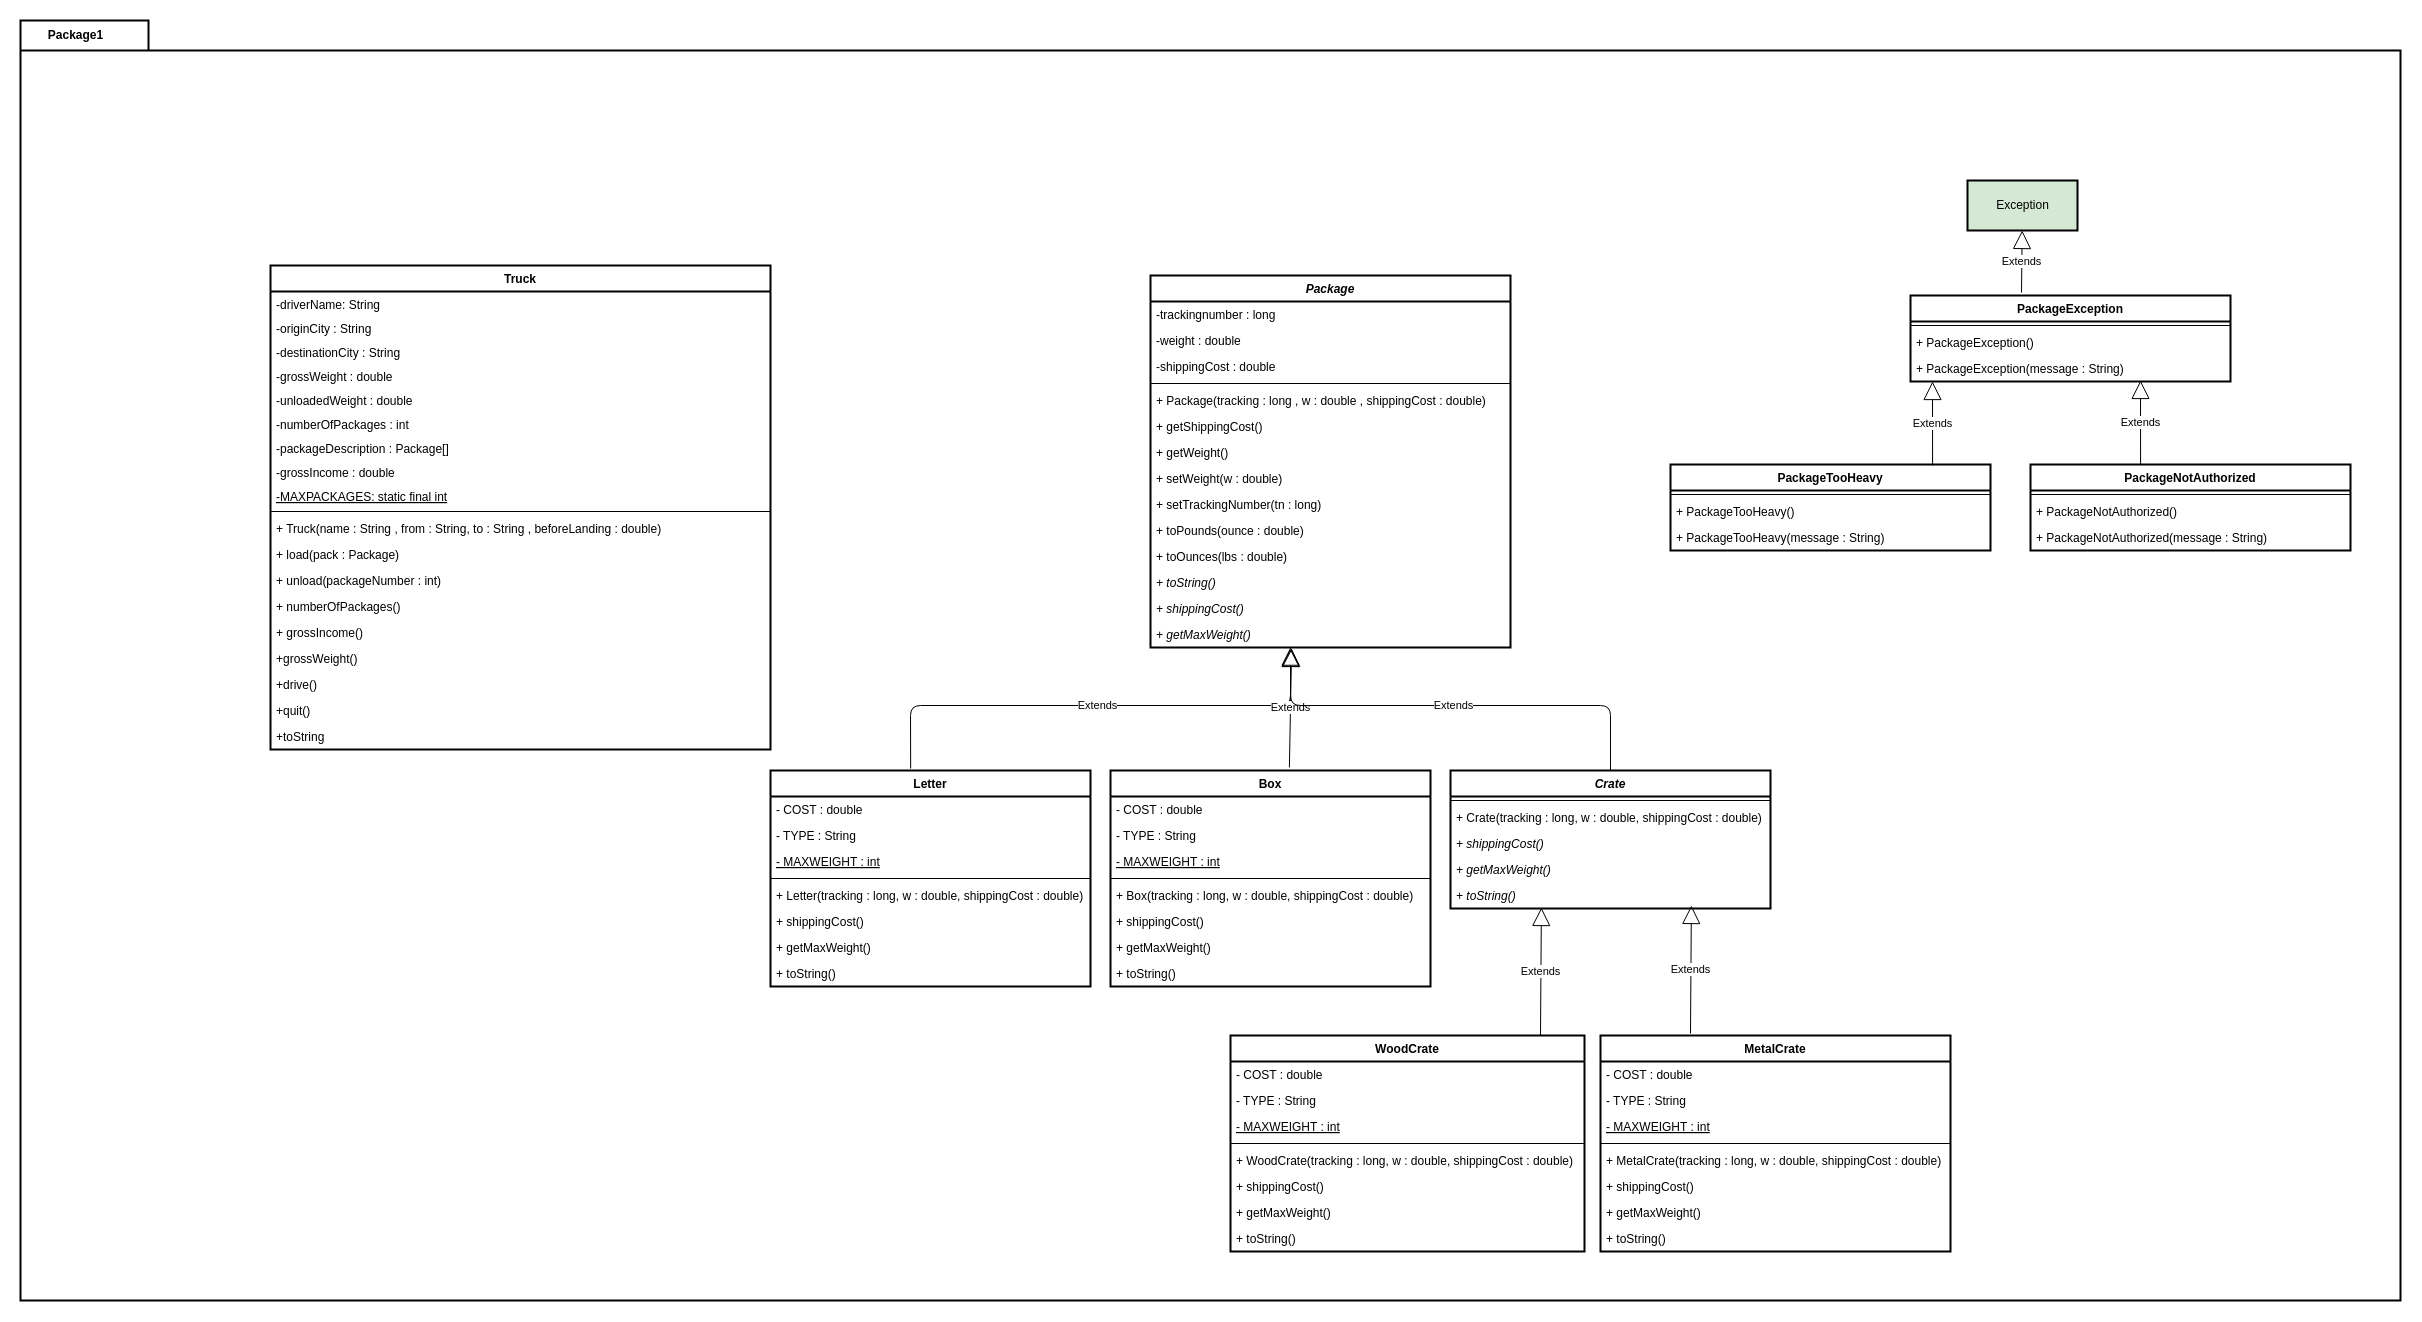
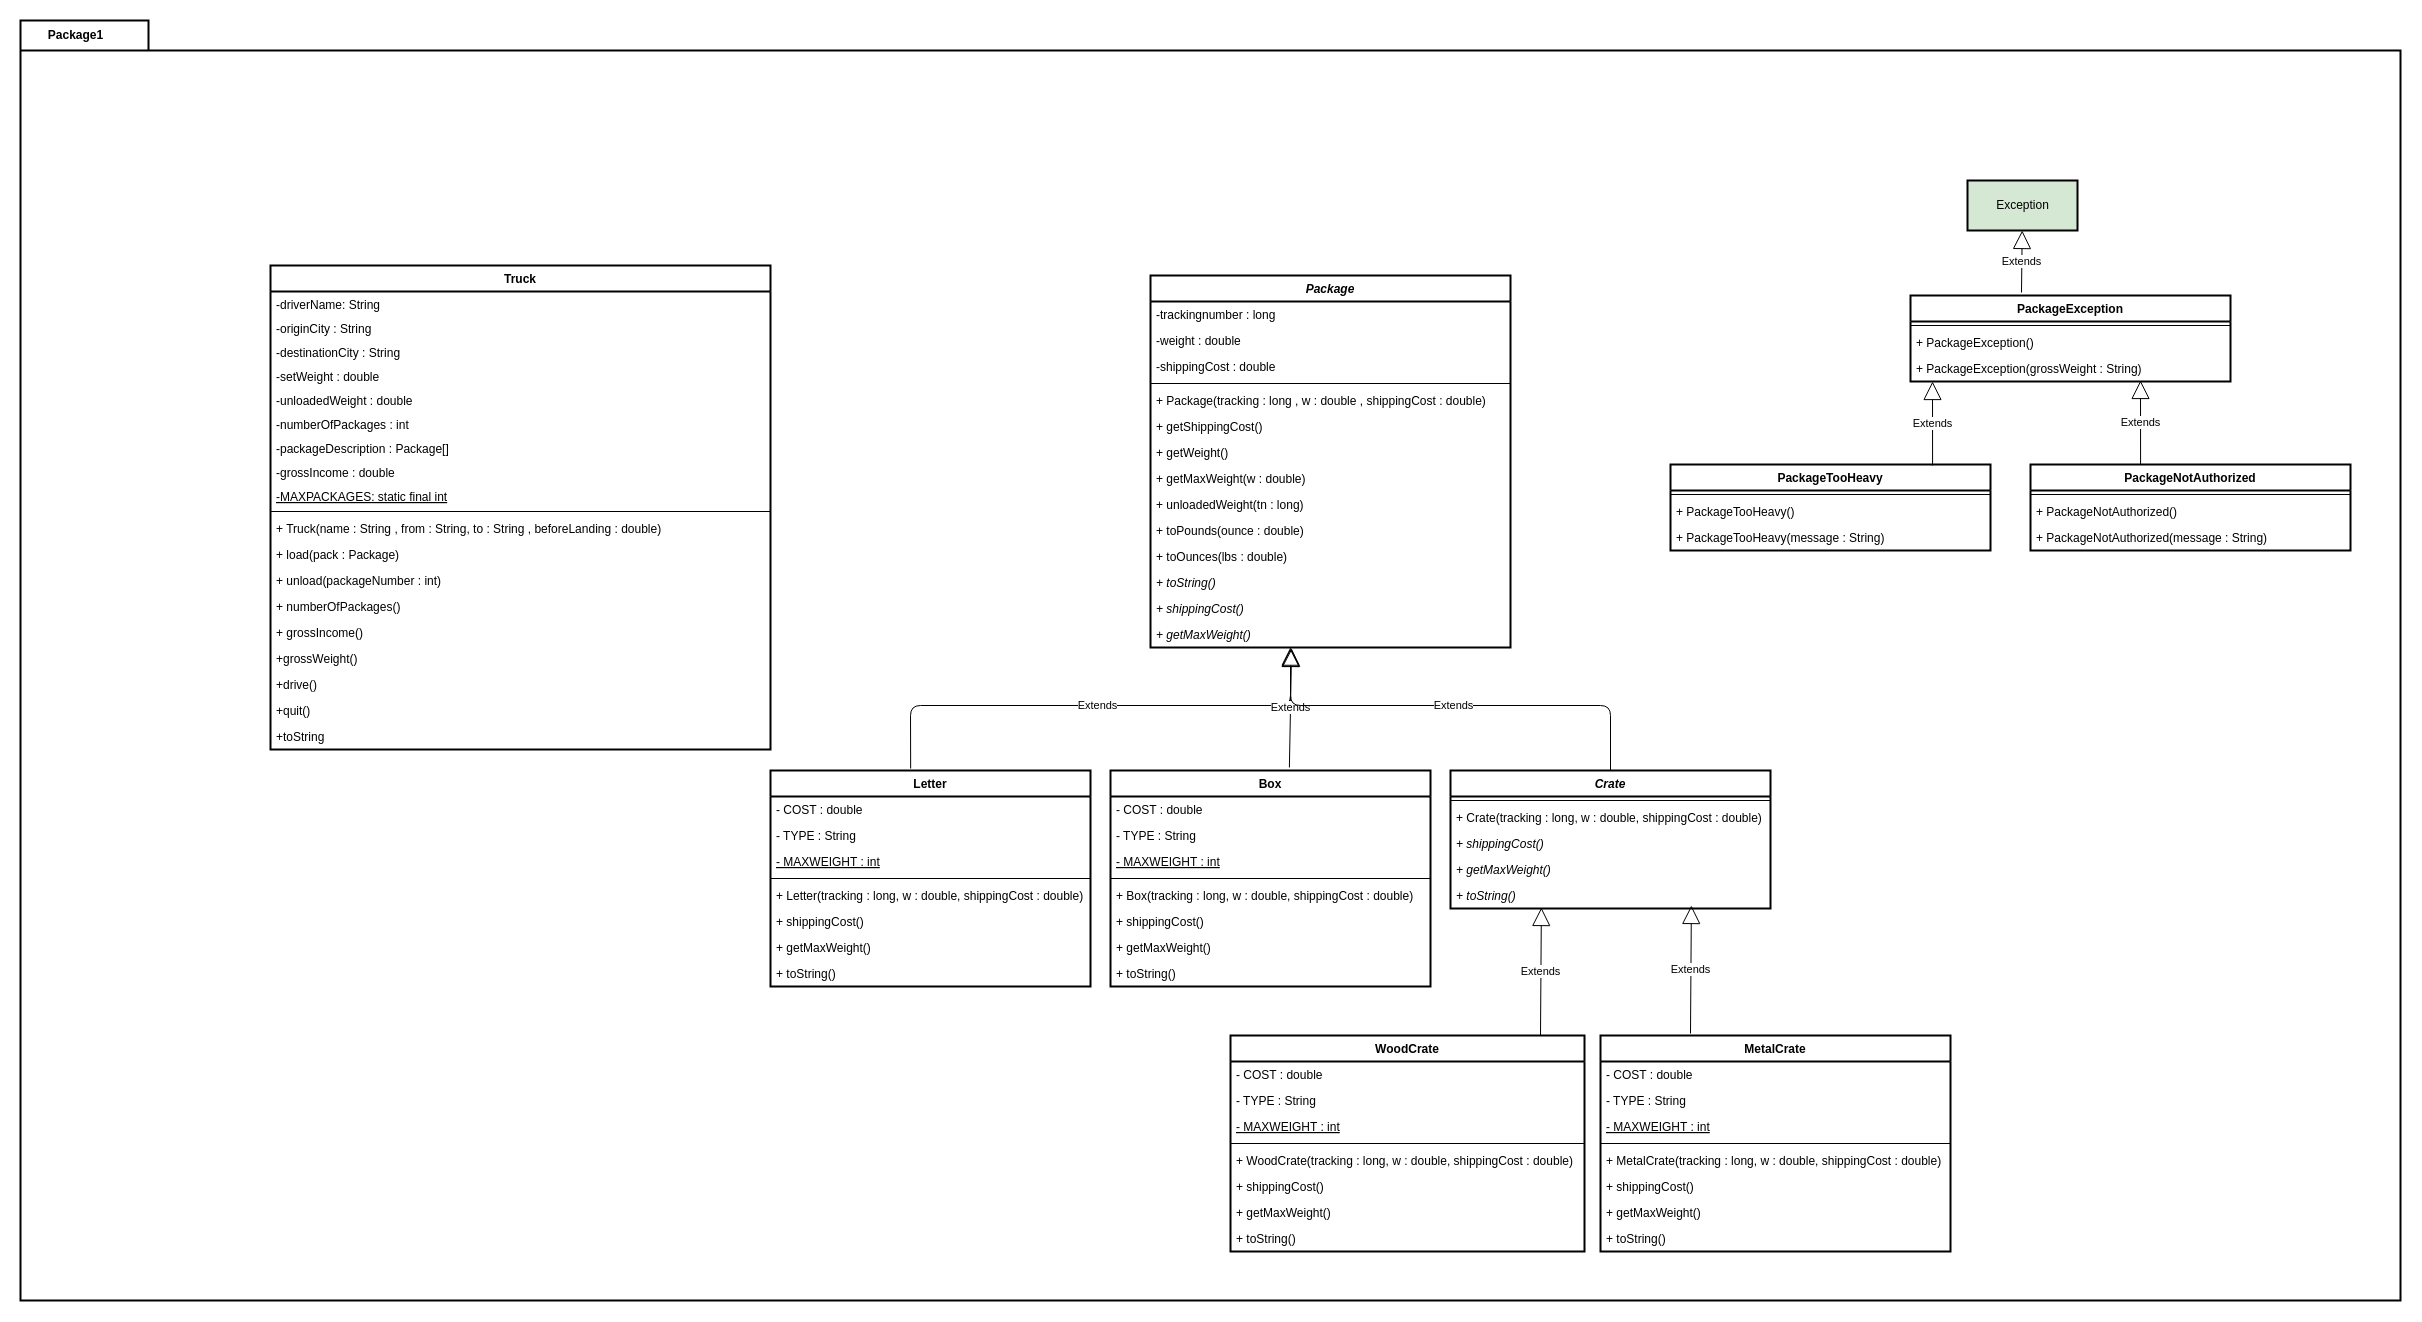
node "+ PackageException(message : String)": label "+ PackageException(message : String)" -> "+ PackageException(grossWeight : String)"
node "-grossWeight : double": label "-grossWeight : double" -> "-setWeight : double"
node "+ setWeight(w : double)": label "+ setWeight(w : double)" -> "+ getMaxWeight(w : double)"
node "+ setTrackingNumber(tn : long)": label "+ setTrackingNumber(tn : long)" -> "+ unloadedWeight(tn : long)"
